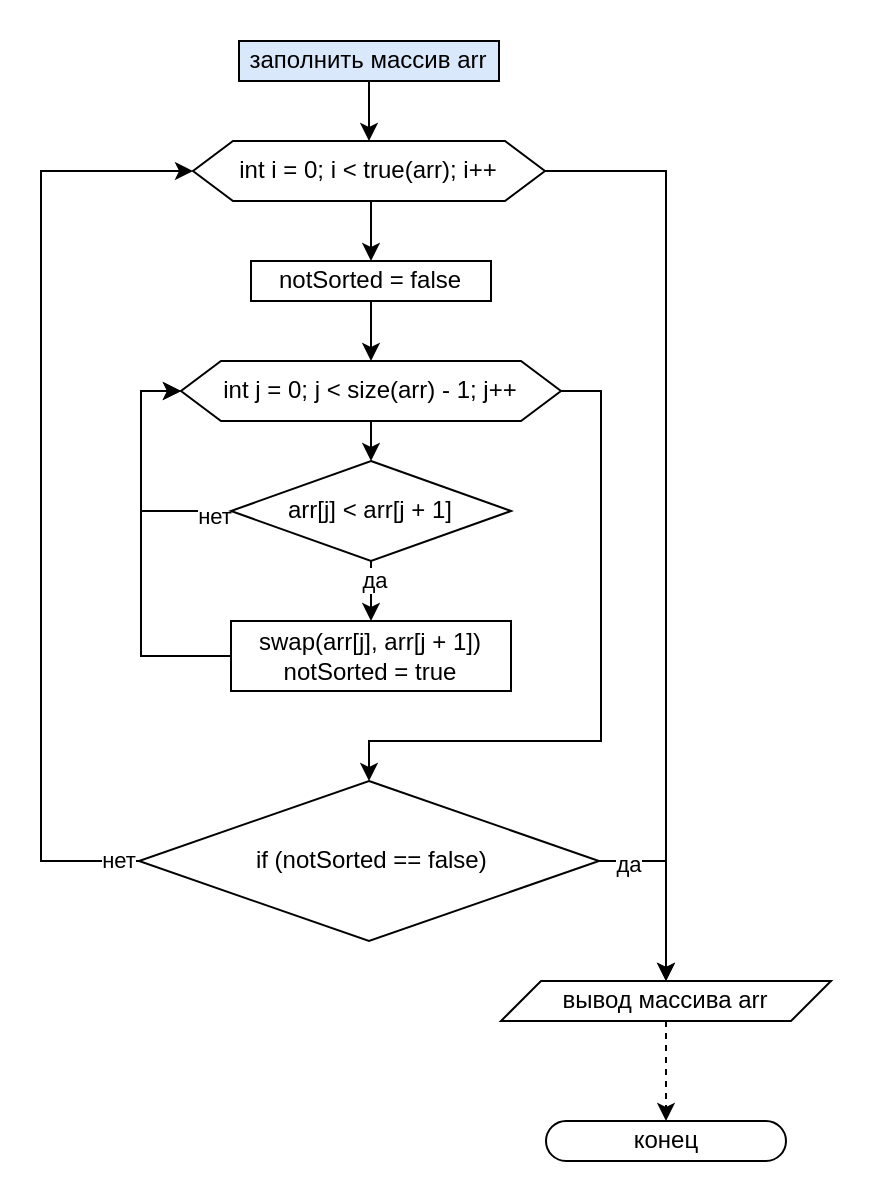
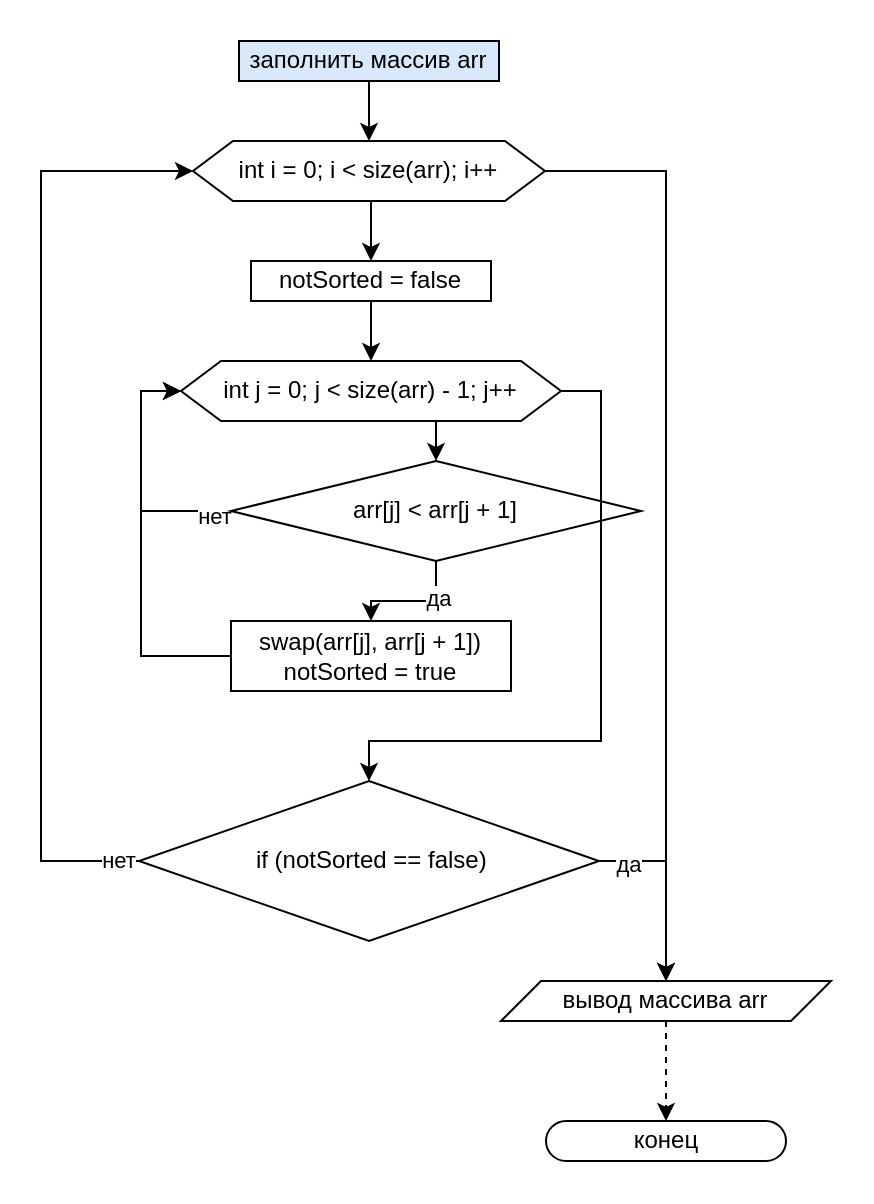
node "int i = 0; i < true(arr); i++": label "int i = 0; i < true(arr); i++" -> "int i = 0; i < size(arr); i++"
node "arr[j] < arr[j + 1]": size 280x100 -> 410x100
